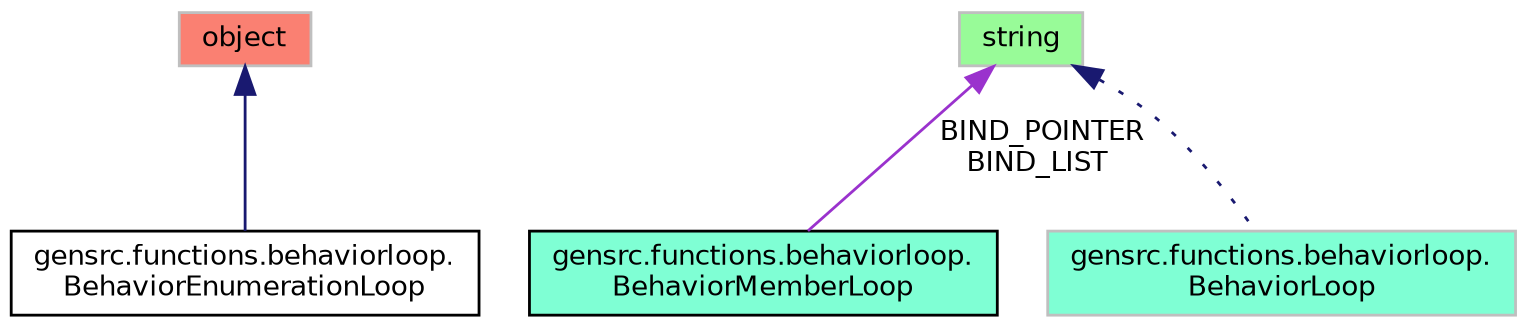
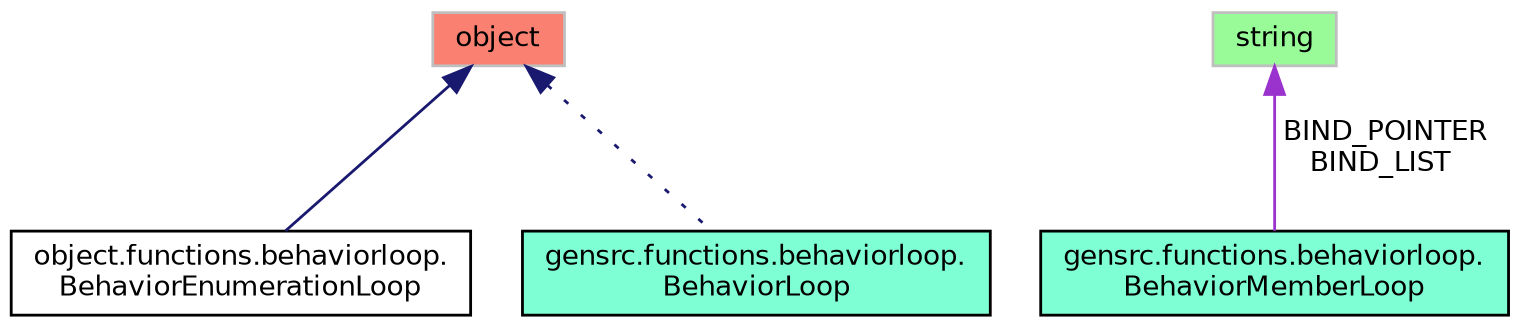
edge "gensrc.functions.behaviorloop. BehaviorLoop" -> "string": now "gensrc.functions.behaviorloop. BehaviorLoop" -> "object"
node "gensrc.functions.behaviorloop. BehaviorEnumerationLoop": label "gensrc.functions.behaviorloop. BehaviorEnumerationLoop" -> "object.functions.behaviorloop. BehaviorEnumerationLoop"
node "gensrc.functions.behaviorloop. BehaviorLoop": color grey75 -> black
